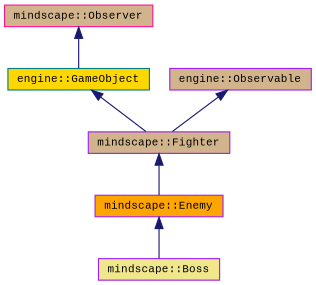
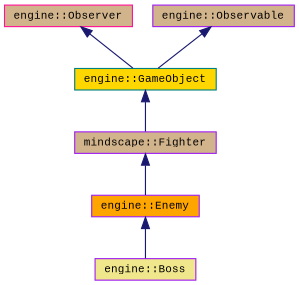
node "mindscape::Observer": label "mindscape::Observer" -> "engine::Observer"
edge "mindscape::Fighter" -> "engine::Observable": now "engine::GameObject" -> "engine::Observable"
node "mindscape::Enemy": label "mindscape::Enemy" -> "engine::Enemy"
node "mindscape::Boss": label "mindscape::Boss" -> "engine::Boss"
